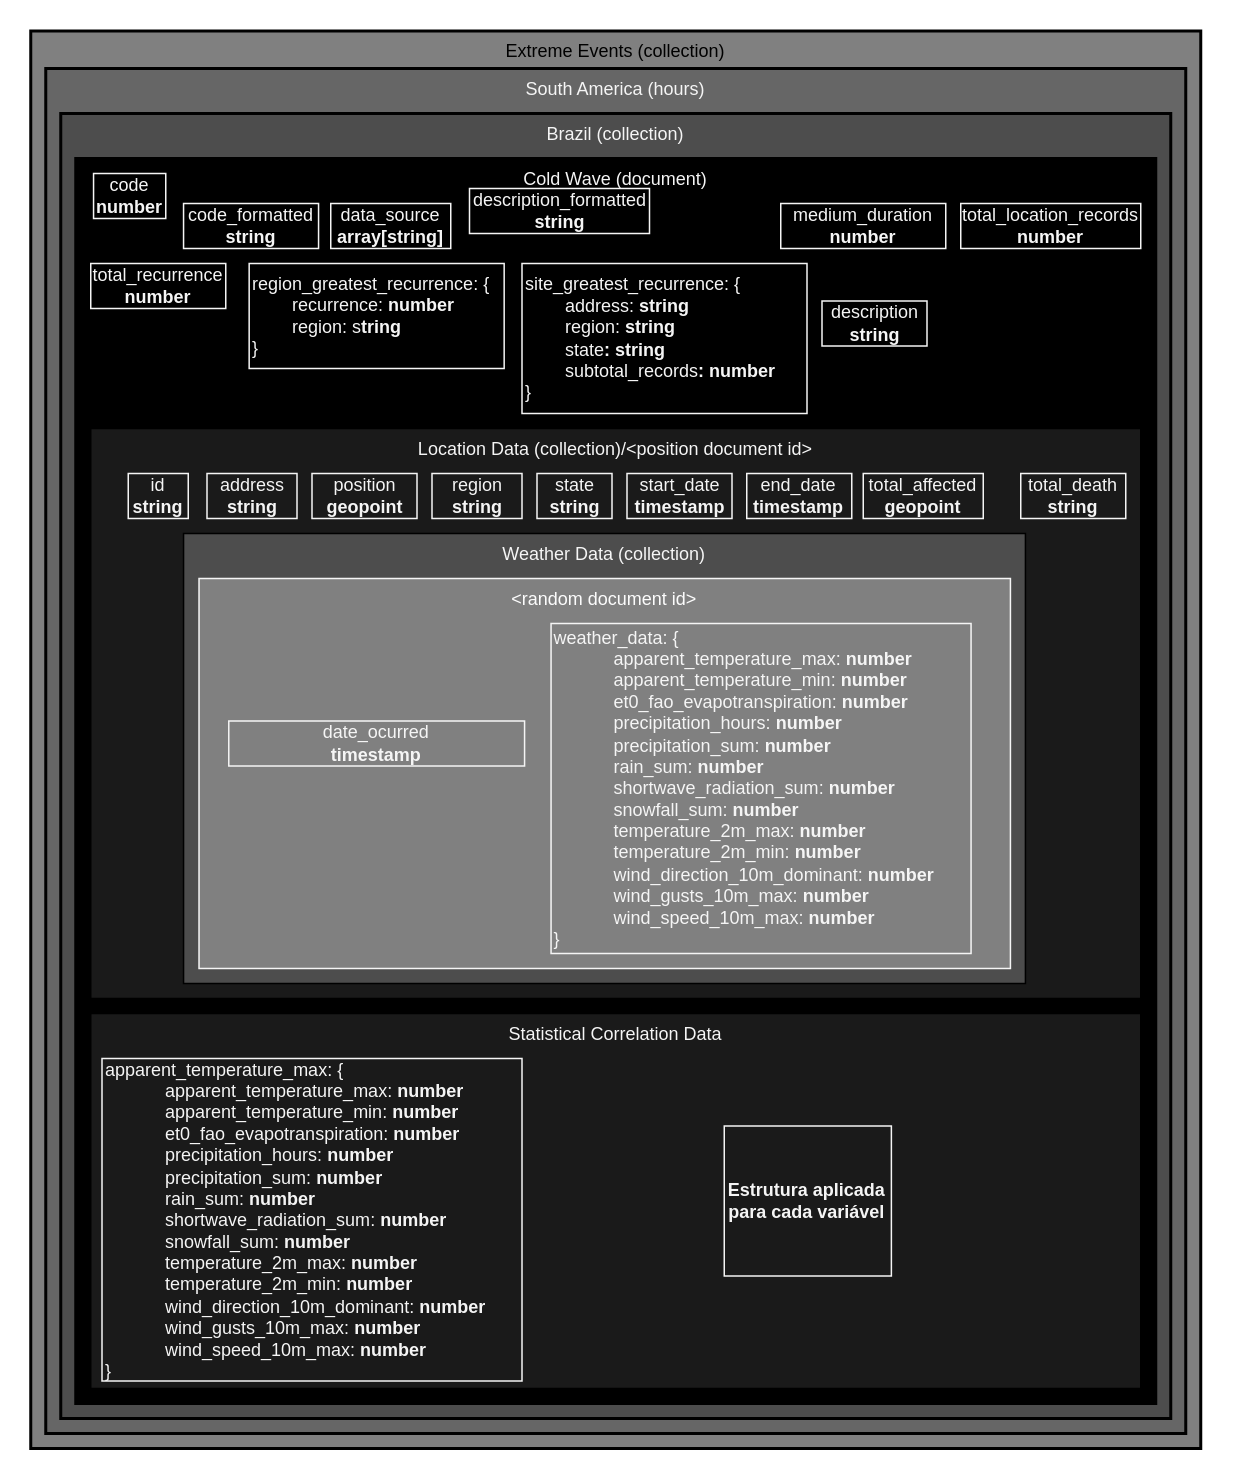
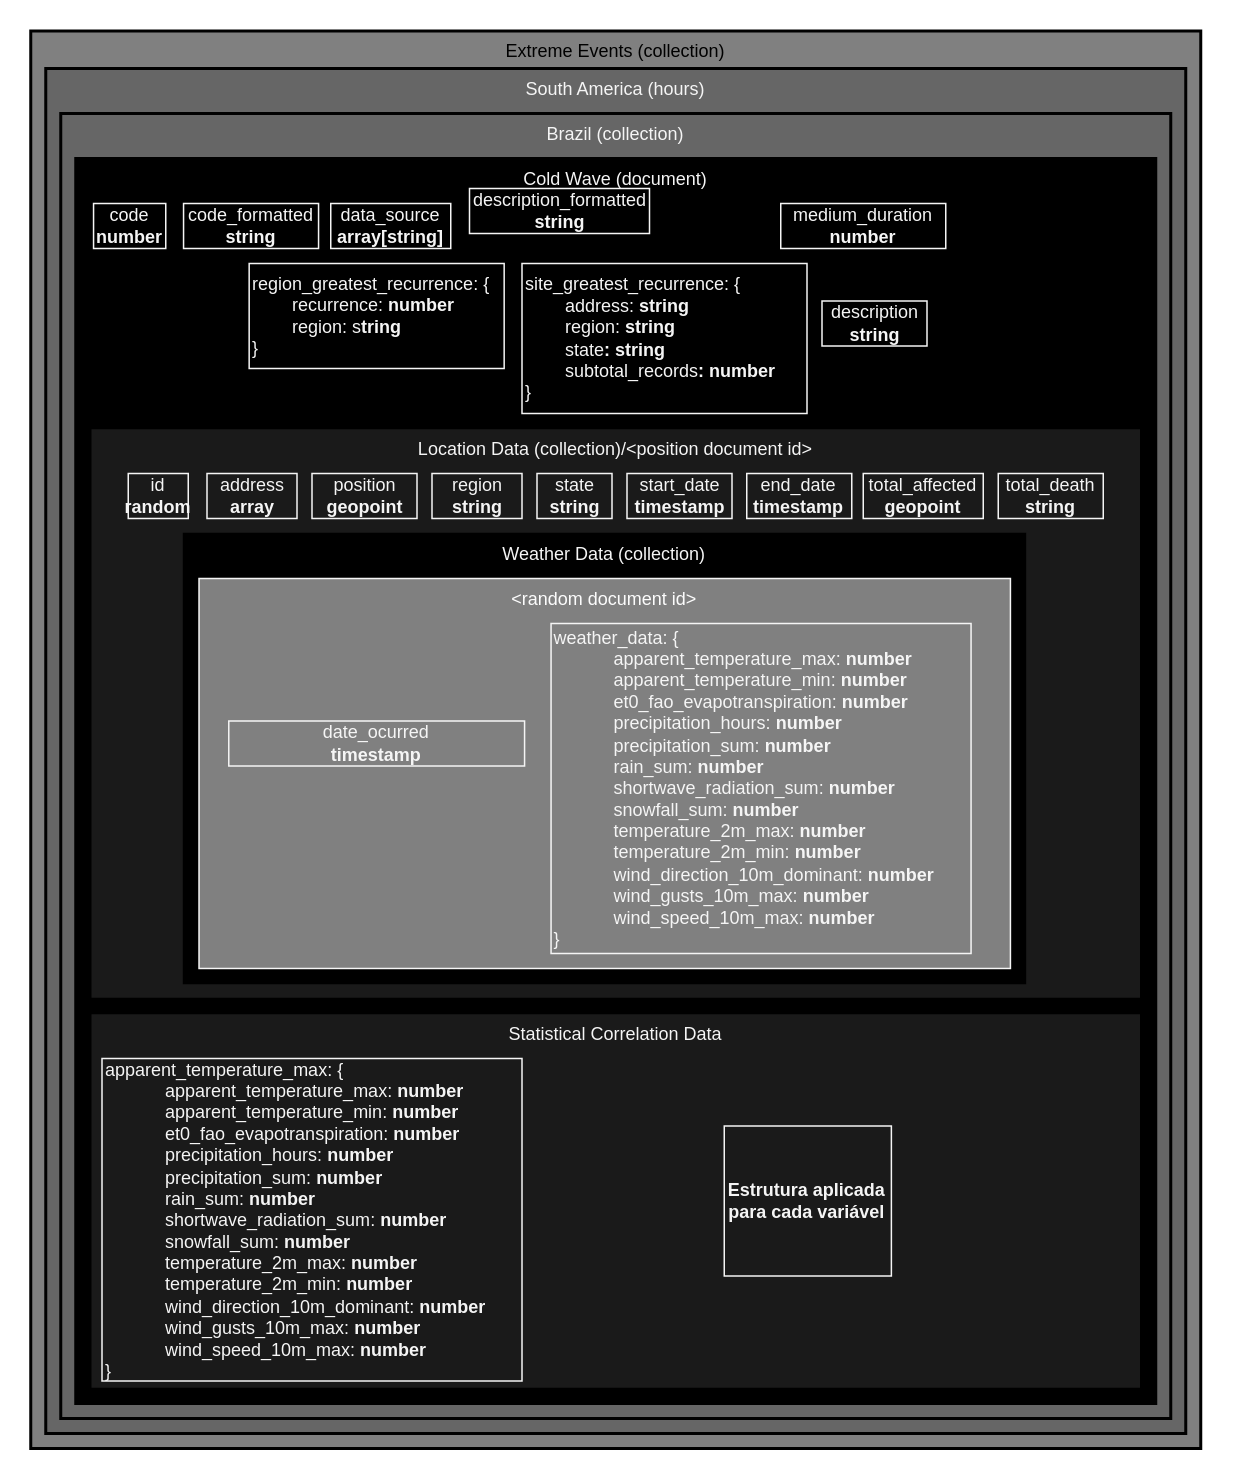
node "Brazil (collection)": fillcolor #4d4d4d -> #666666
node "code number": moved (130, 196) -> (130, 226)
node "total_location_records number": removed
node "total_recurrence number": removed
node "id string": label "id string" -> "id random"
node "address string": label "address string" -> "address array"
node "total_death string": moved (1073, 496) -> (1051, 496)
node "Weather Data (collection)": fillcolor #4d4d4d -> #000000
